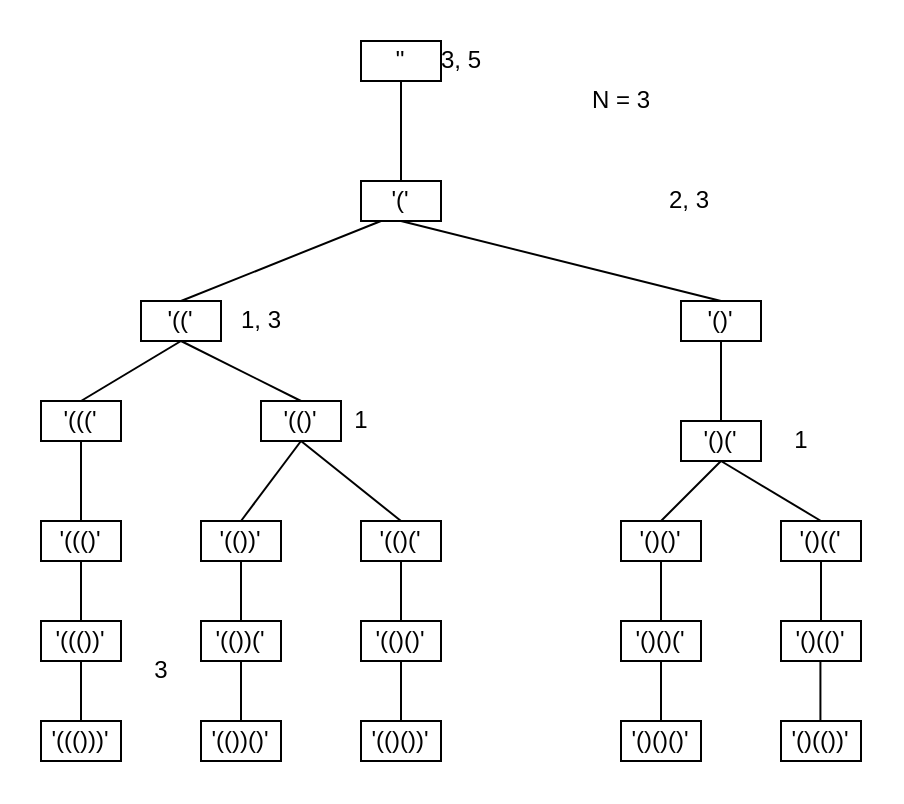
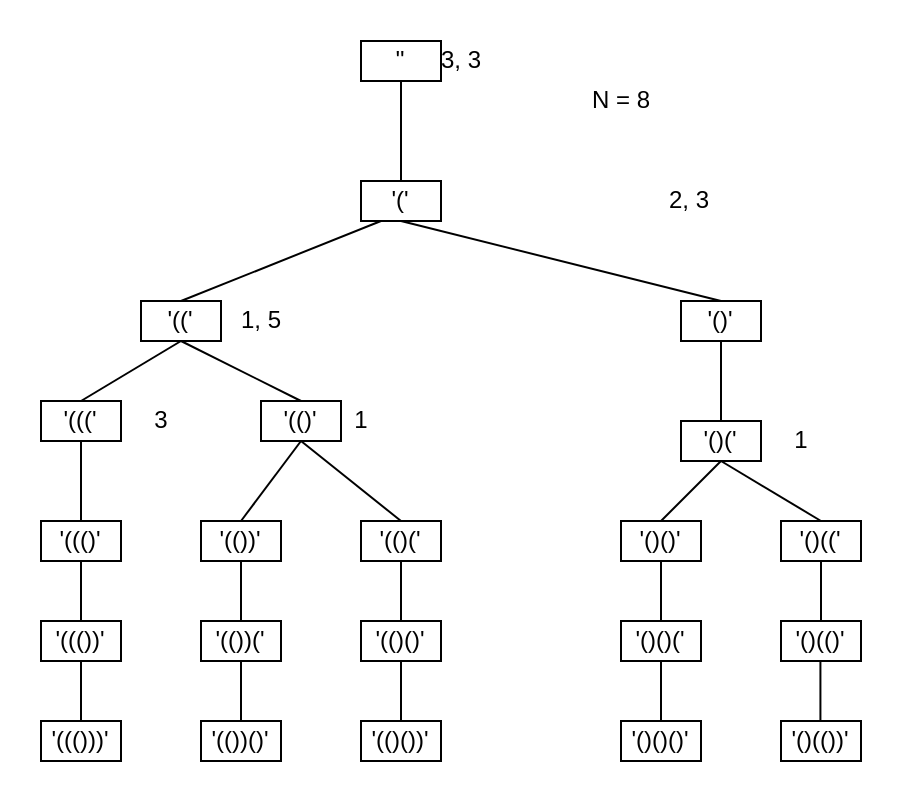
node "3, 5": label "3, 5" -> "3, 3"
node "N = 3": label "N = 3" -> "N = 8"
node "1, 3": label "1, 3" -> "1, 5"
node "3": moved (161, 671) -> (161, 421)
